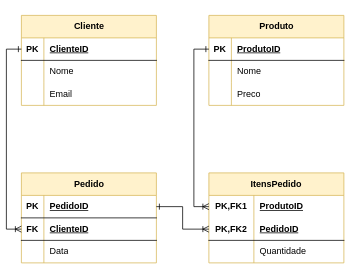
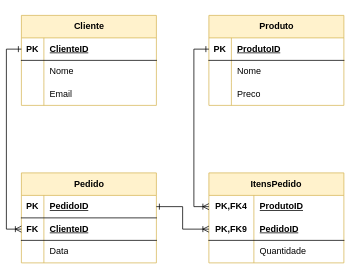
node "PK,FK1": label "PK,FK1" -> "PK,FK4"
node "PK,FK2": label "PK,FK2" -> "PK,FK9"
